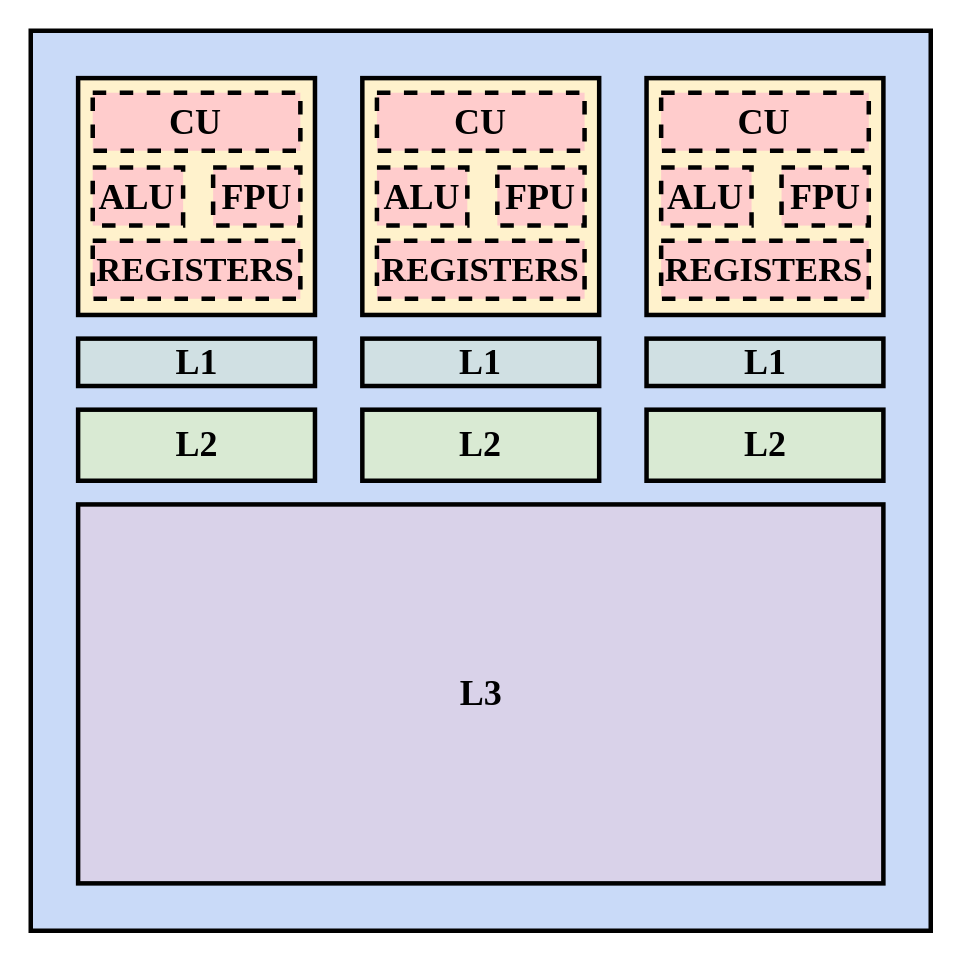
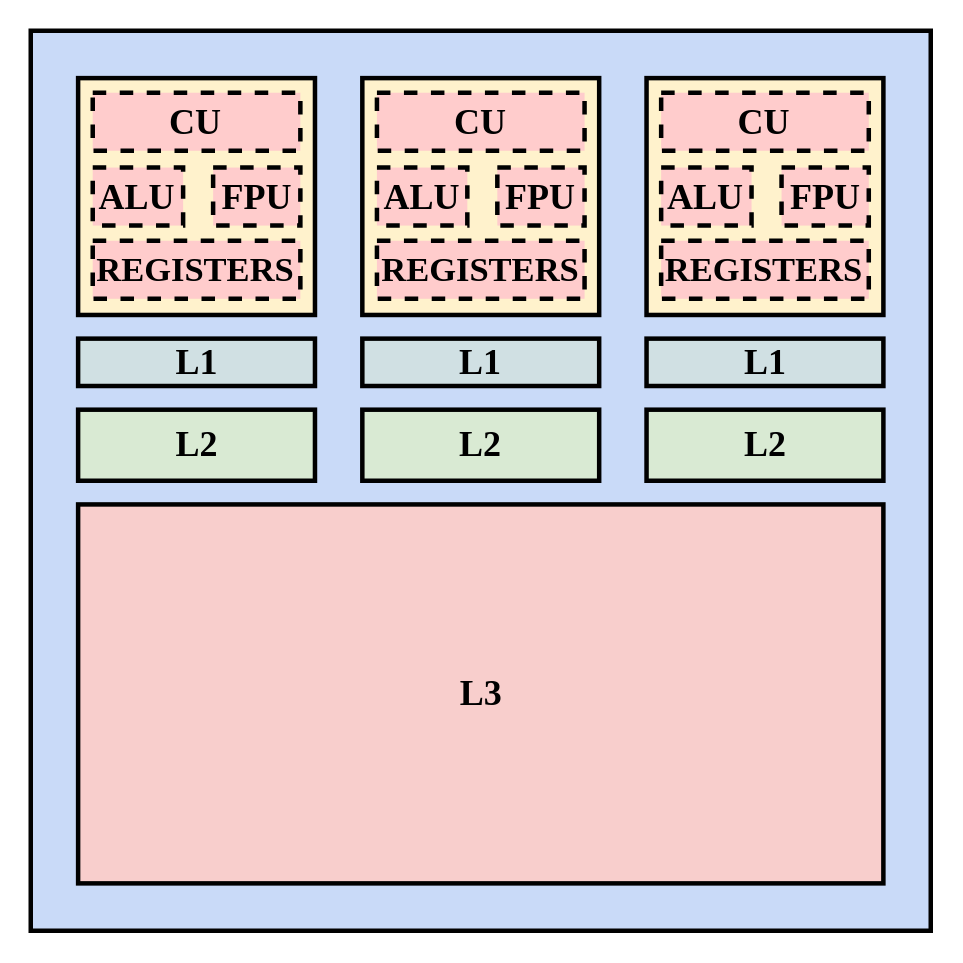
node "L3": fillcolor #d9d2e9 -> #f8cecc
